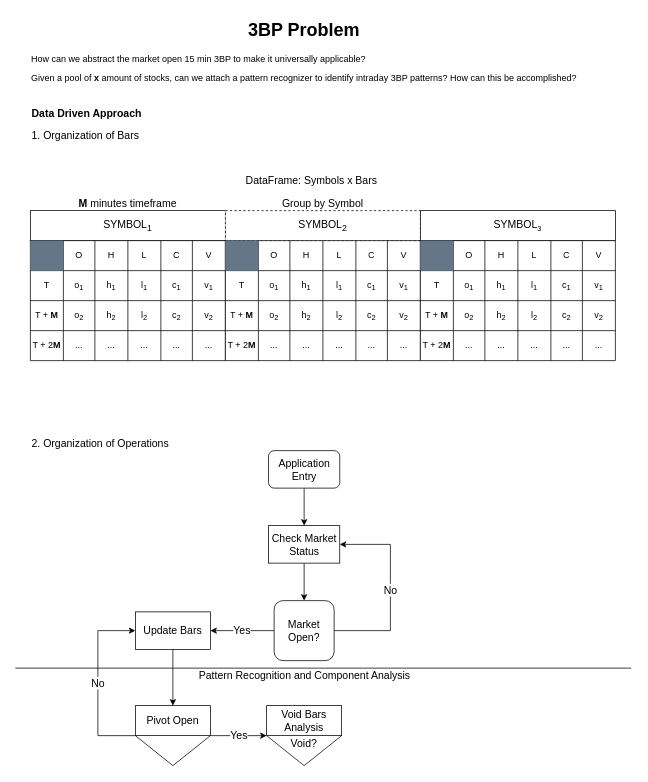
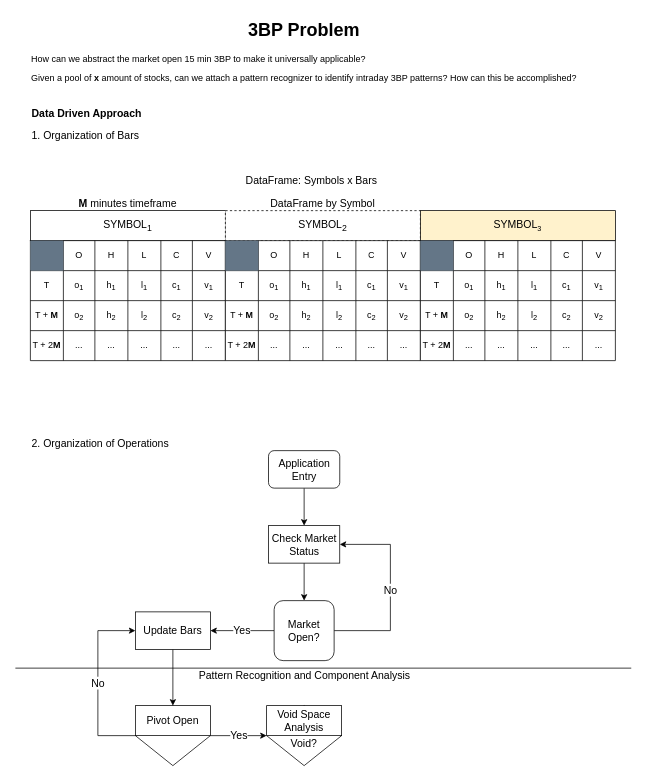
node "Group by Symbol": label "Group by Symbol" -> "DataFrame by Symbol"
node "SYMBOL3": fillcolor #ffffff -> #fff2cc
node "Void Bars Analysis": label "Void Bars Analysis" -> "Void Space Analysis"
